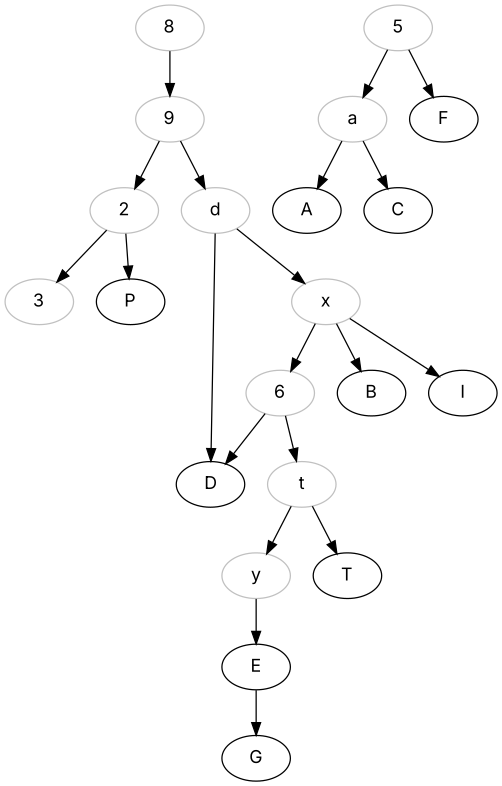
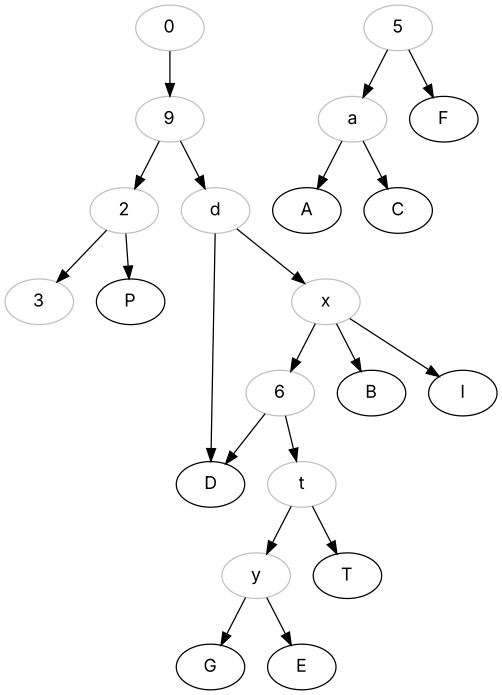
node "8": label "8" -> "0"
edge "E" -> "G": now "y" -> "G"
